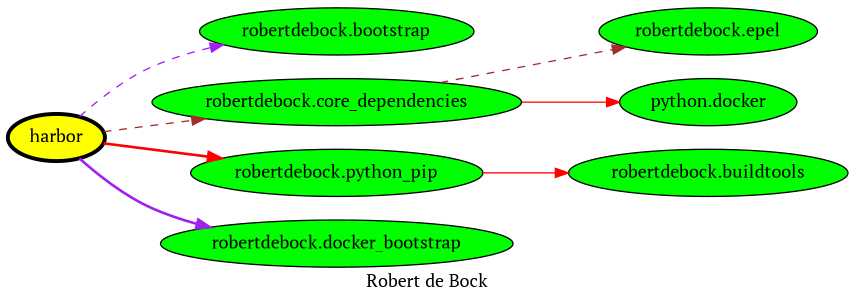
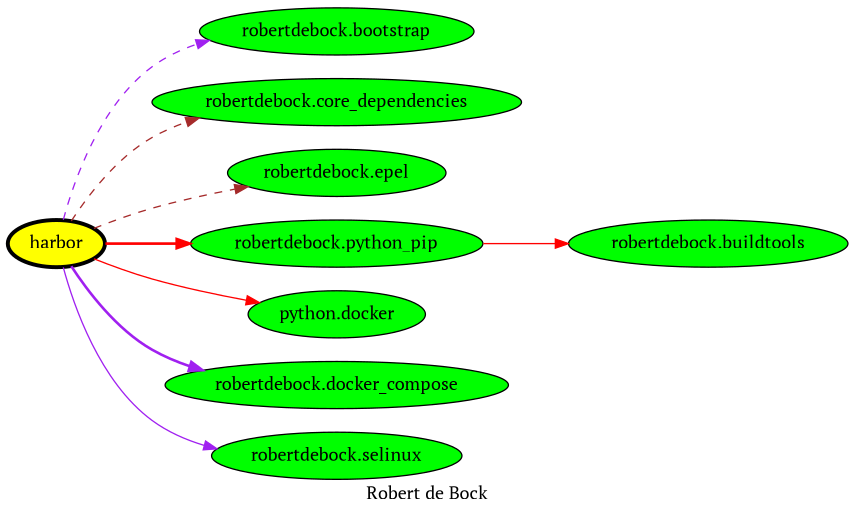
edge "robertdebock.core_dependencies" -> "robertdebock.epel": now "harbor" -> "robertdebock.epel"
edge "robertdebock.core_dependencies" -> "python.docker": now "harbor" -> "python.docker"
node "robertdebock.docker_bootstrap": label "robertdebock.docker_bootstrap" -> "robertdebock.docker_compose"
node "robertdebock.selinux": added
